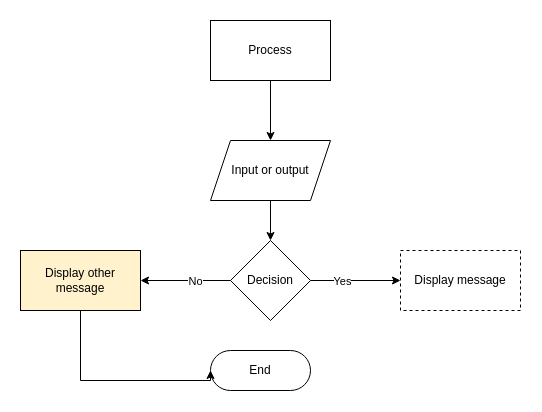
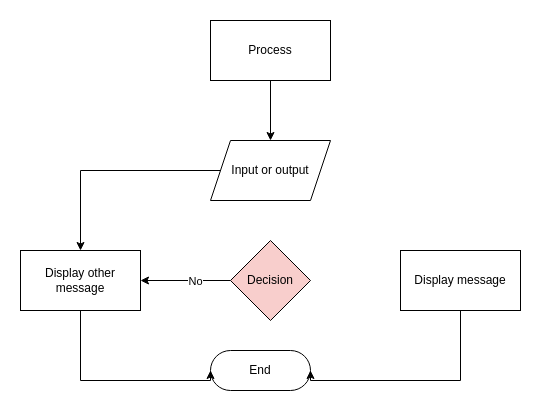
edge "Input or output" -> "Decision": now "Input or output" -> "Display other message"
node "Display other message": fillcolor #fff2cc -> #ffffff
node "Decision": fillcolor #ffffff -> #f8cecc
edge "Decision" -> "Display message": removed, label "Yes"
node "Display message": style dashed -> solid
edge "Display message" -> "End": added
